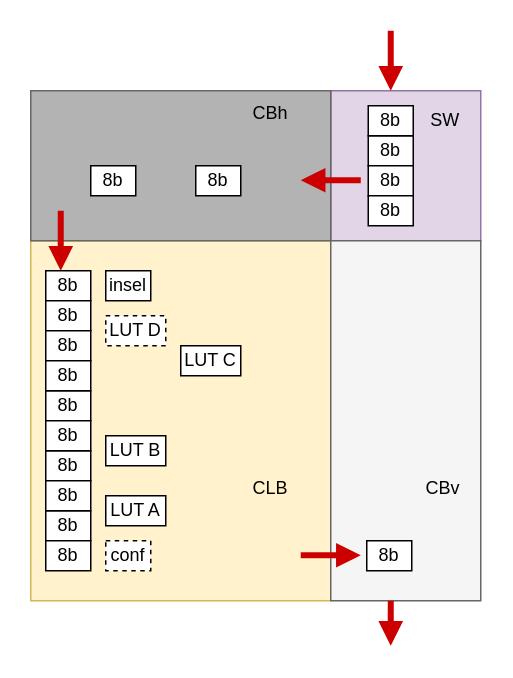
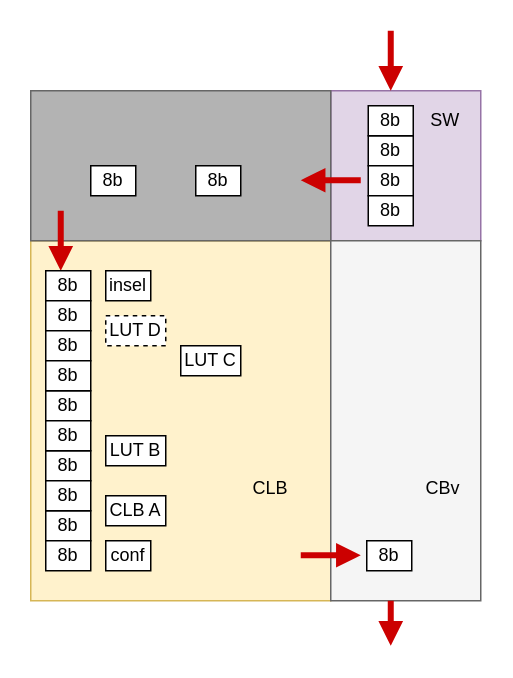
node "CBh": removed
node "LUT A": label "LUT A" -> "CLB A"
node "conf": style dashed -> solid
